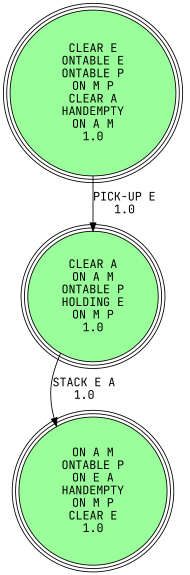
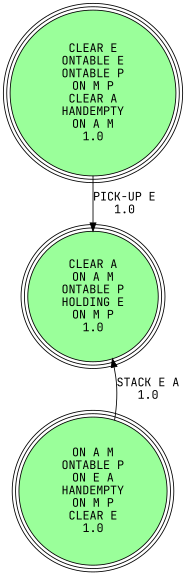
edge "CLEAR A ON A M ONTABLE P HOLDING E ON M P 1.0" -> "ON A M ONTABLE P ON E A HANDEMPTY ON M P CLEAR E 1.0": reversed
